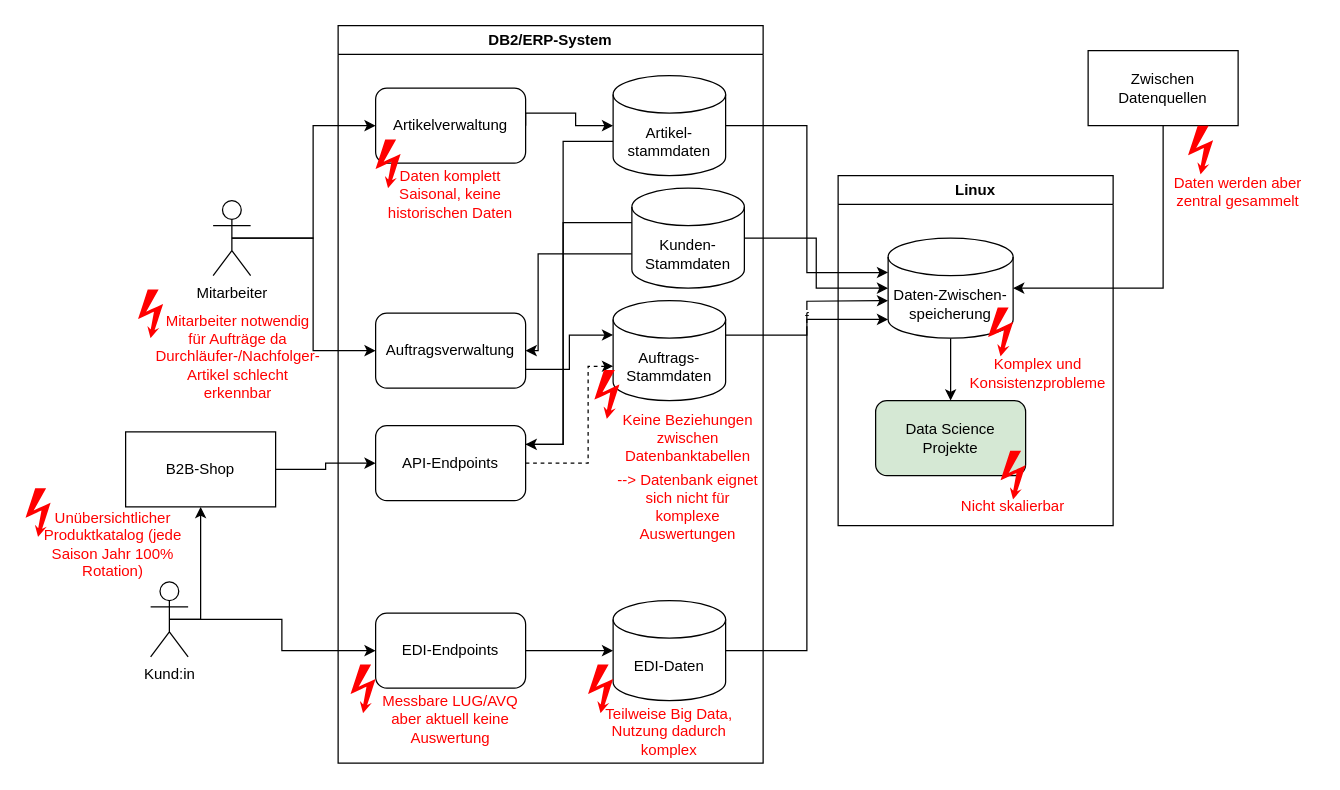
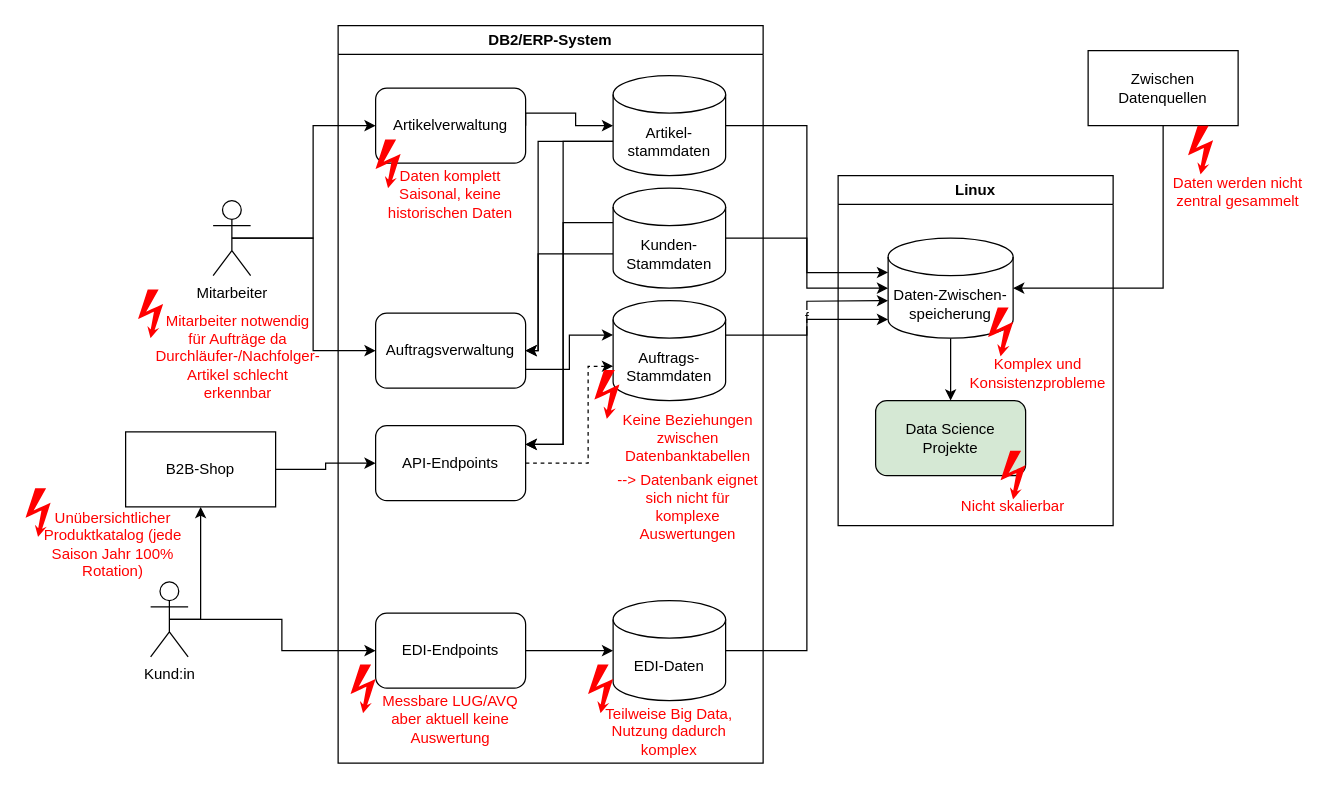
edge "Artikel- stammdaten" -- "API-Endpoints": arrowhead none -> classic
edge "Artikel- stammdaten" -> "Auftragsverwaltung": added
node "Daten werden aber zentral gesammelt": label "Daten werden aber zentral gesammelt" -> "Daten werden nicht zentral gesammelt"
node "Kunden- Stammdaten": moved (688, 238) -> (669, 238)
